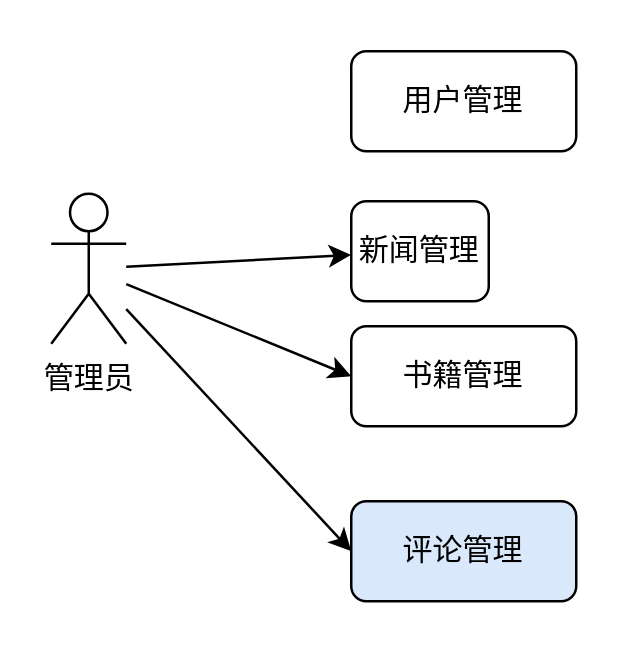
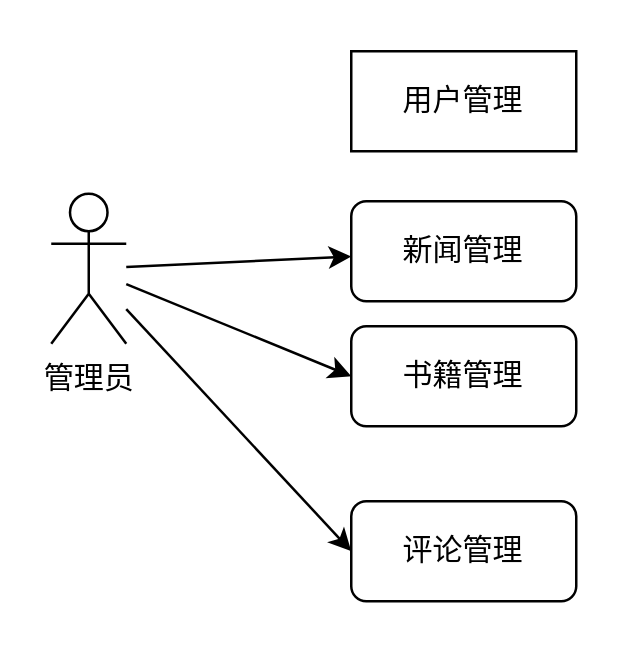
node "用户管理": shape rounded rectangle -> rectangle
node "新闻管理": size 138x100 -> 225x100
node "评论管理": fillcolor #dae8fc -> #ffffff
